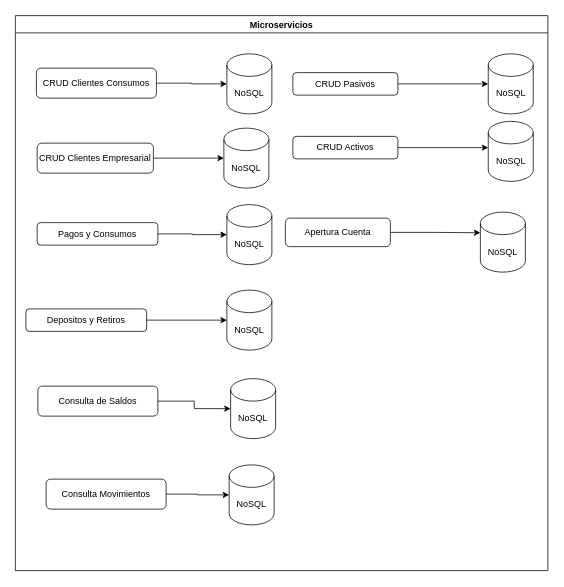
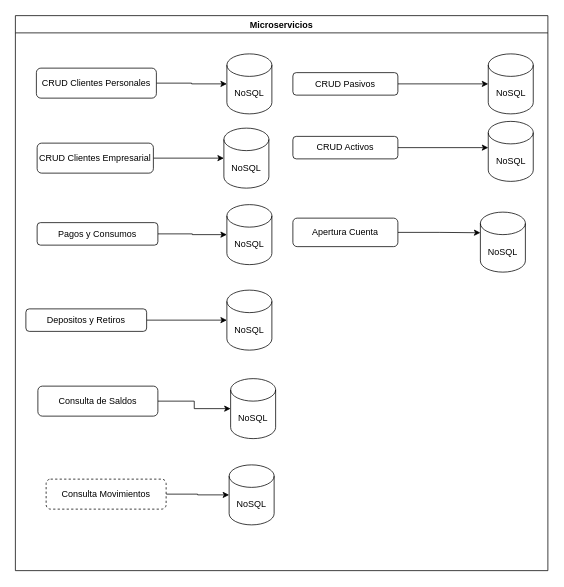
node "CRUD Clientes Consumos": label "CRUD Clientes Consumos" -> "CRUD Clientes Personales"
node "Apertura Cuenta": moved (338, 232) -> (345, 232)
node "Consulta Movimientos": style solid -> dashed
